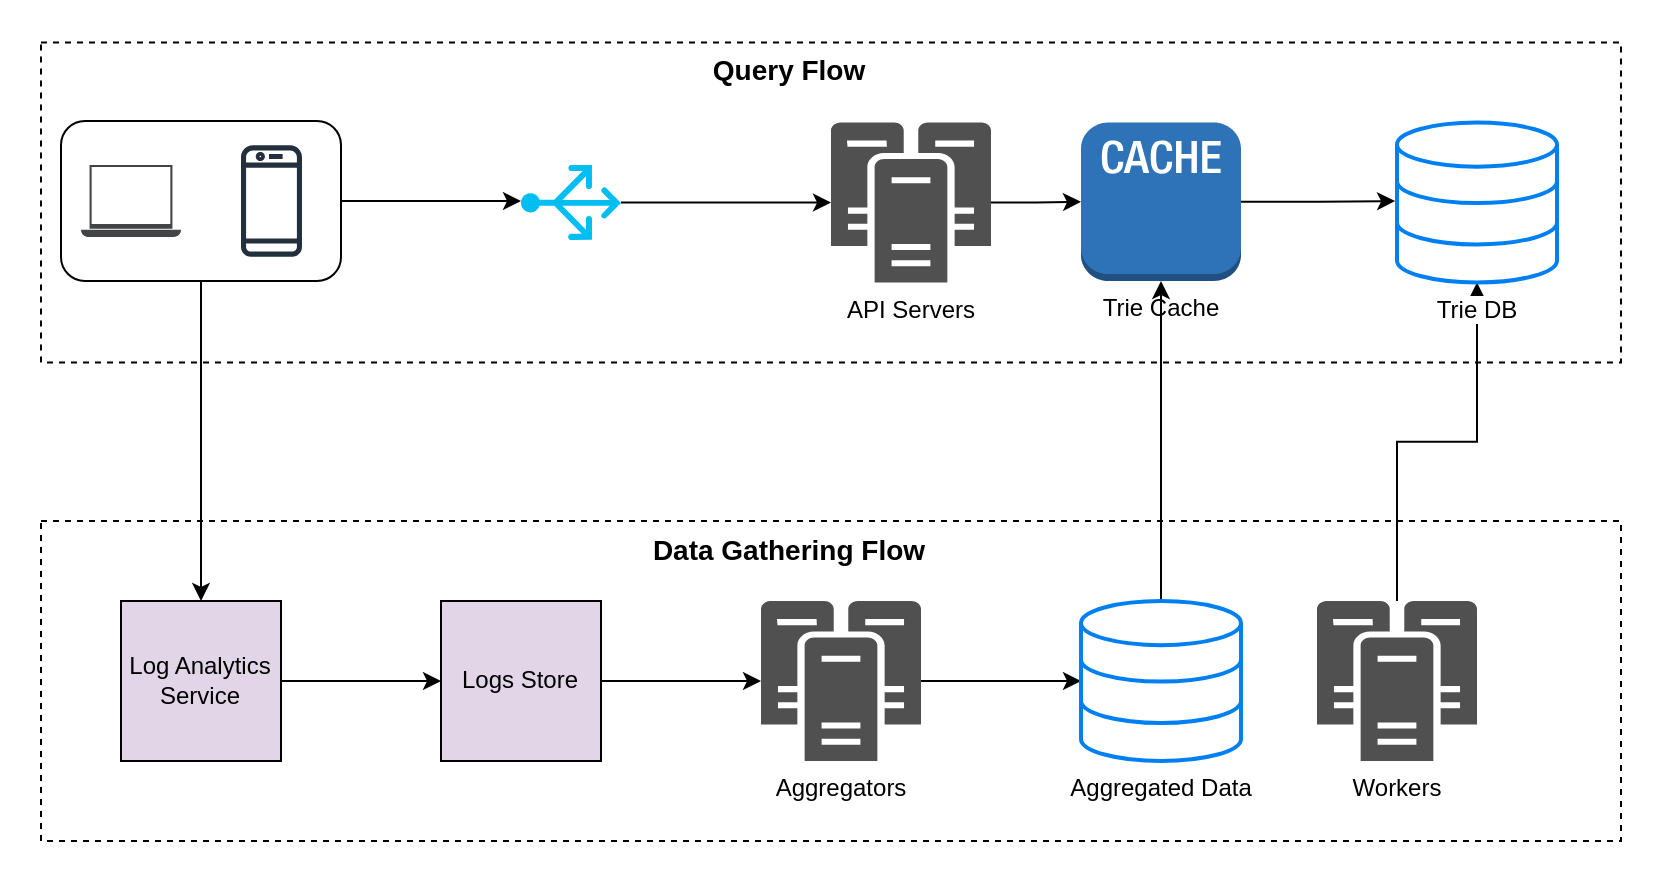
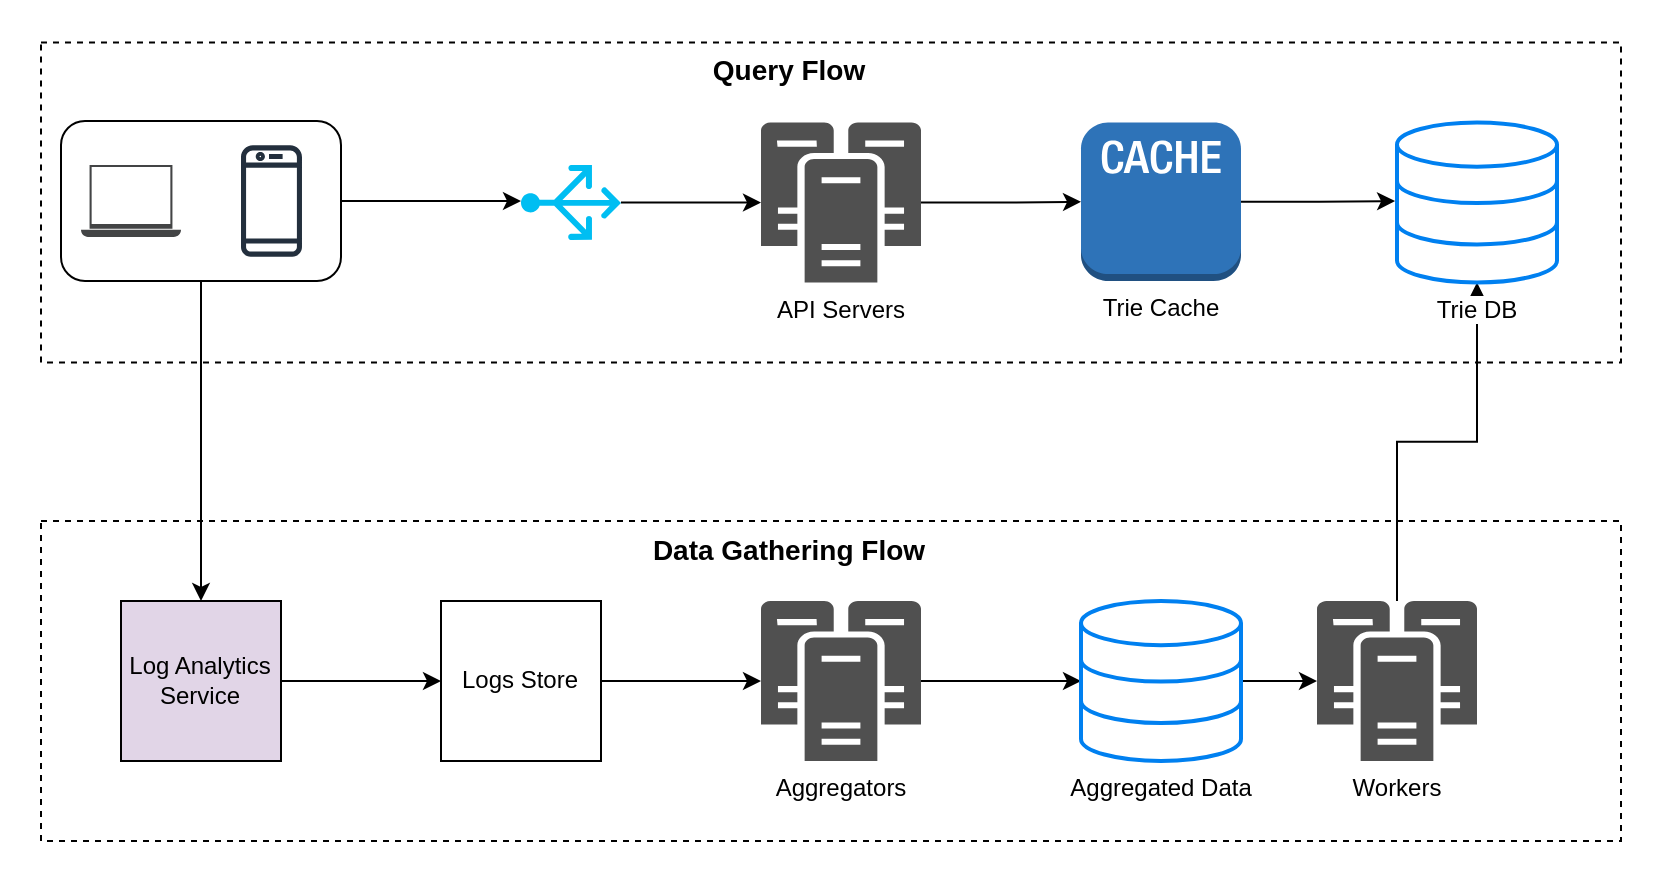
node "API Servers": moved (911, 203) -> (841, 203)
edge "Aggregated Data" -> "Trie Cache": now "Aggregated Data" -> "Workers"
node "Logs Store": fillcolor #e1d5e7 -> #ffffff
